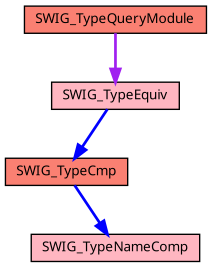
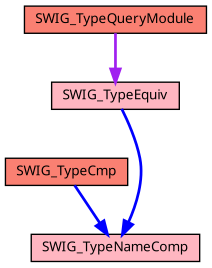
edge "SWIG_TypeEquiv" -> "SWIG_TypeCmp": now "SWIG_TypeEquiv" -> "SWIG_TypeNameComp"
